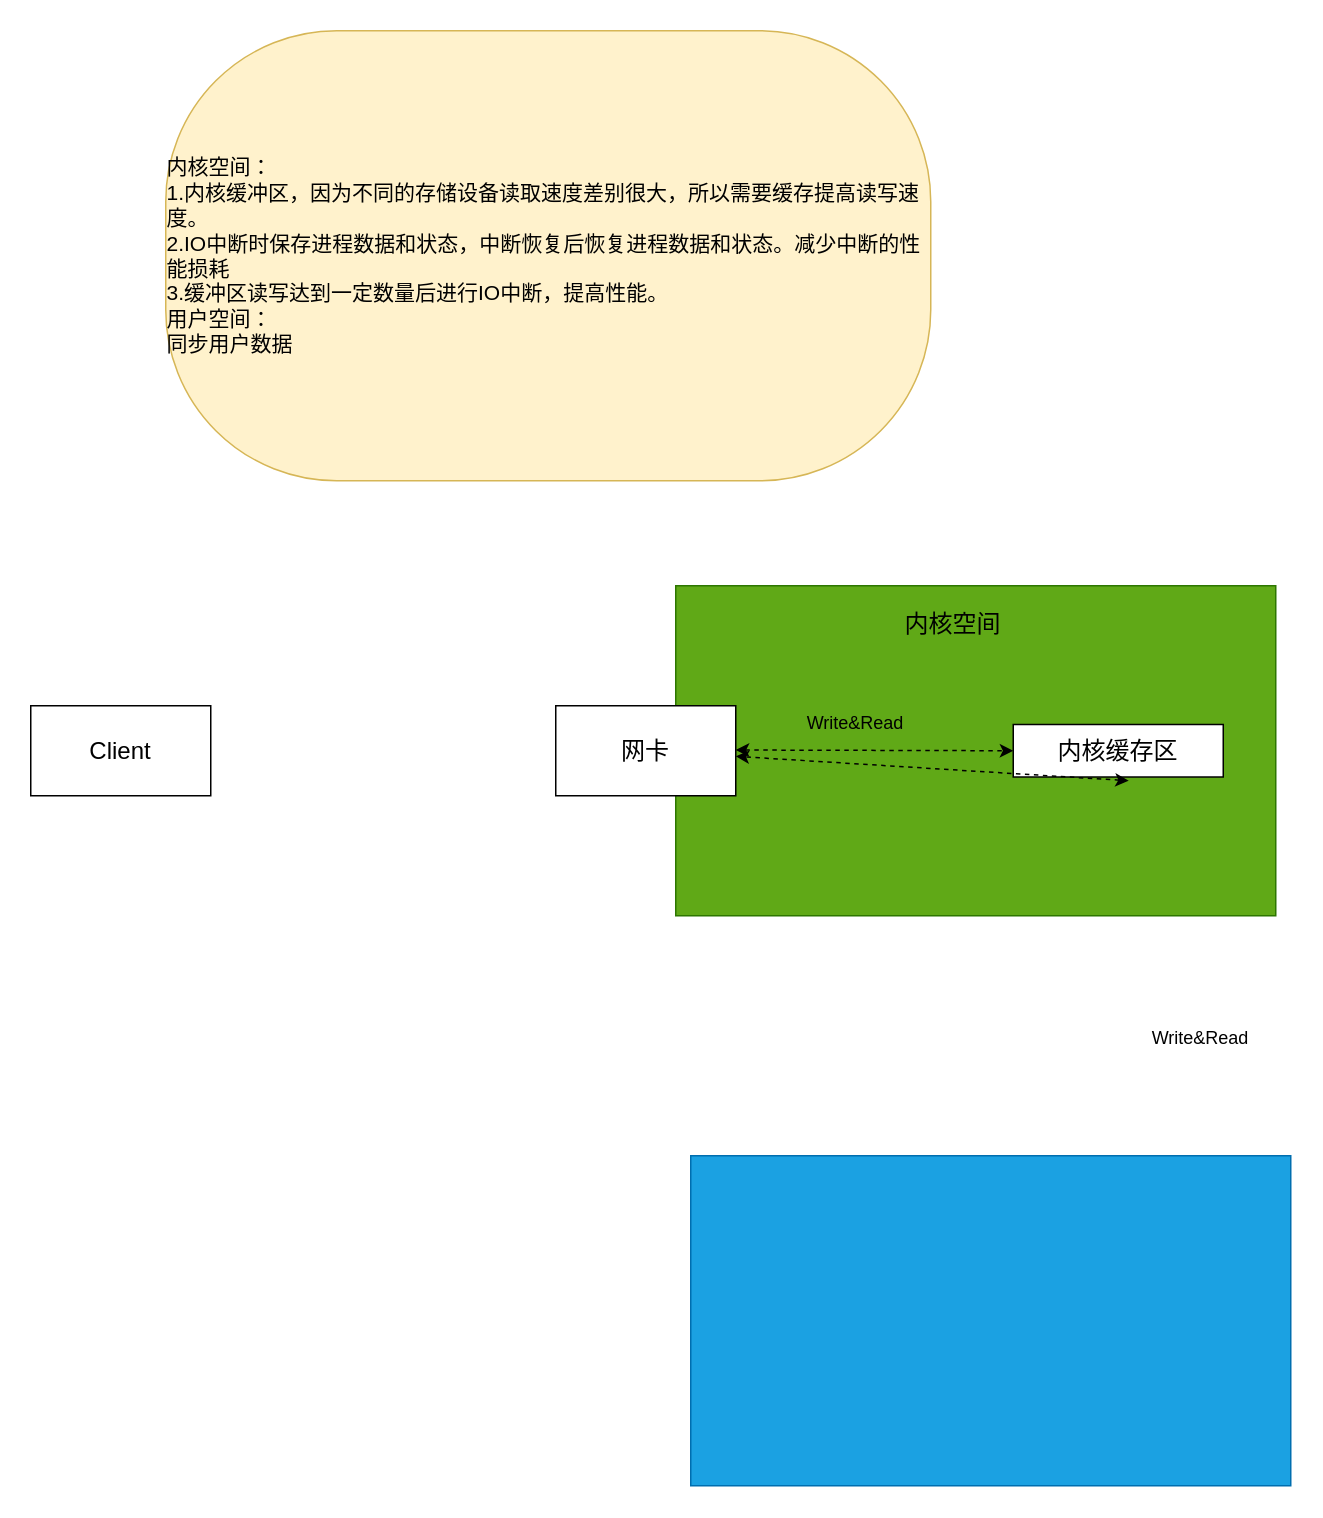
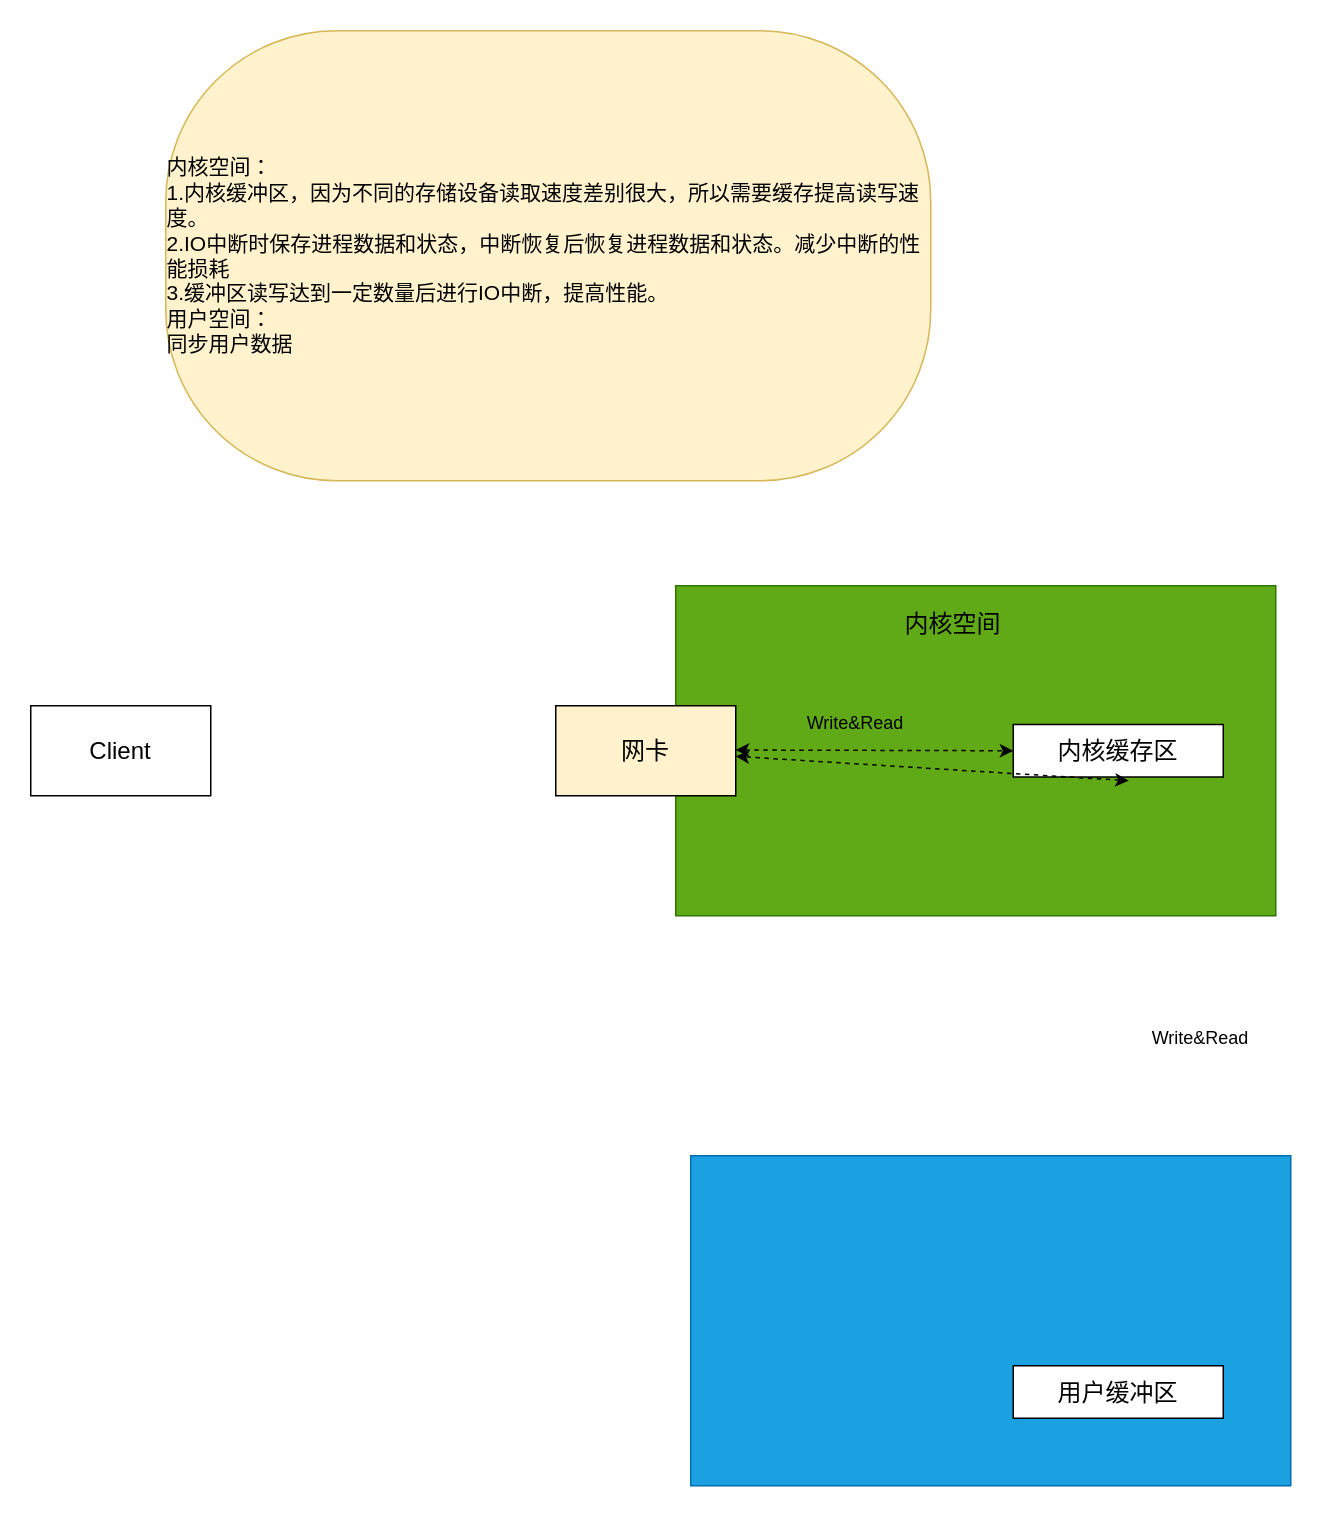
node "网卡": fillcolor #ffffff -> #fff2cc
node "用户缓冲区": added
